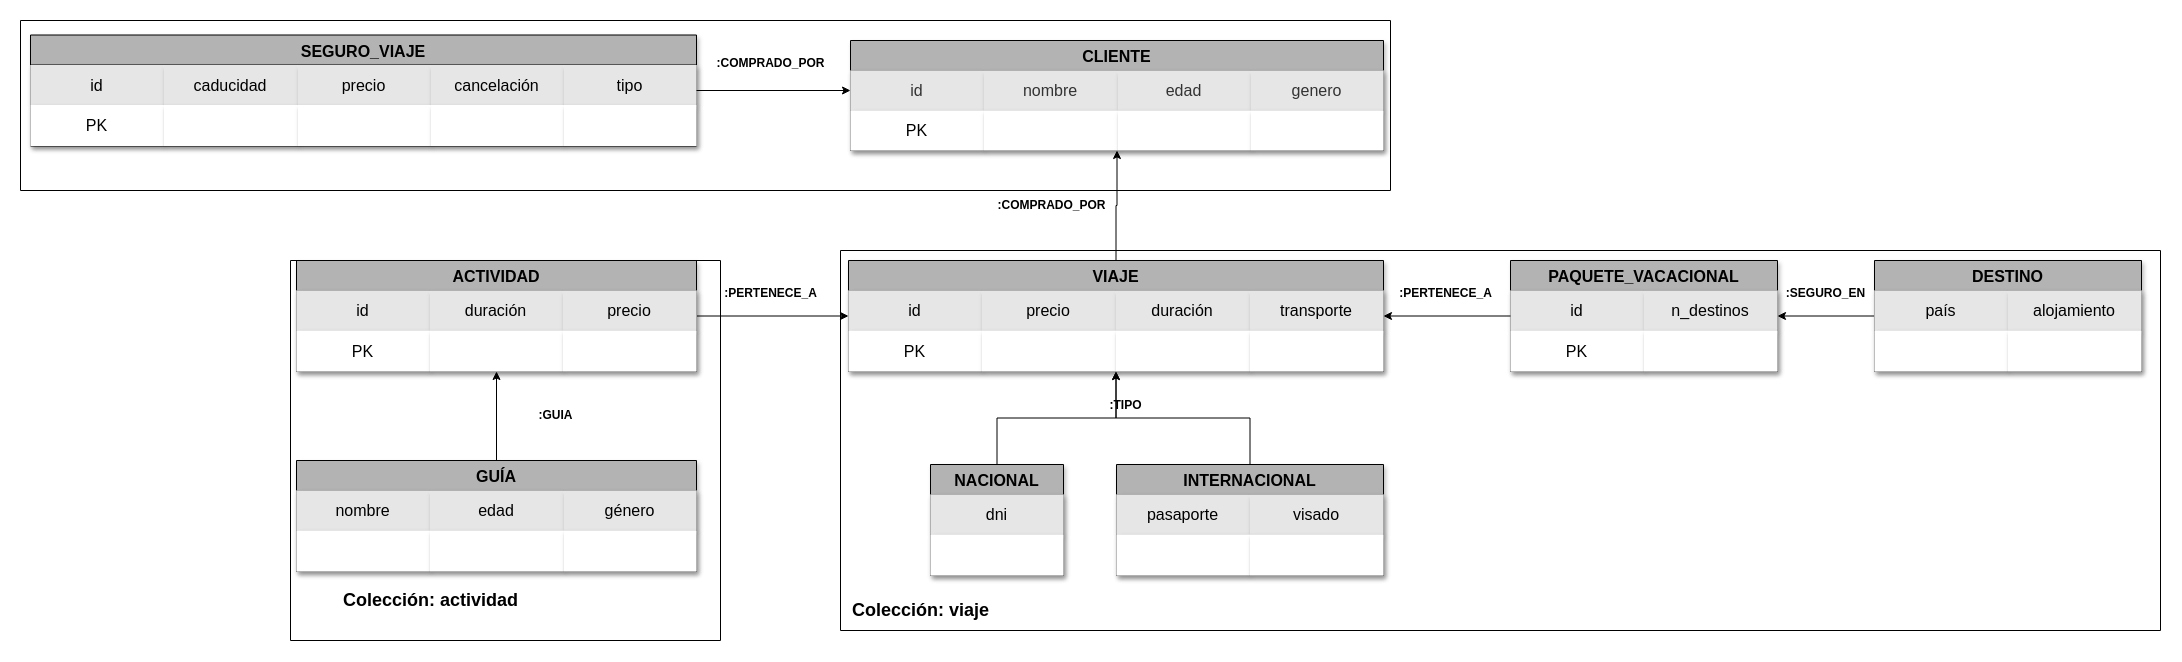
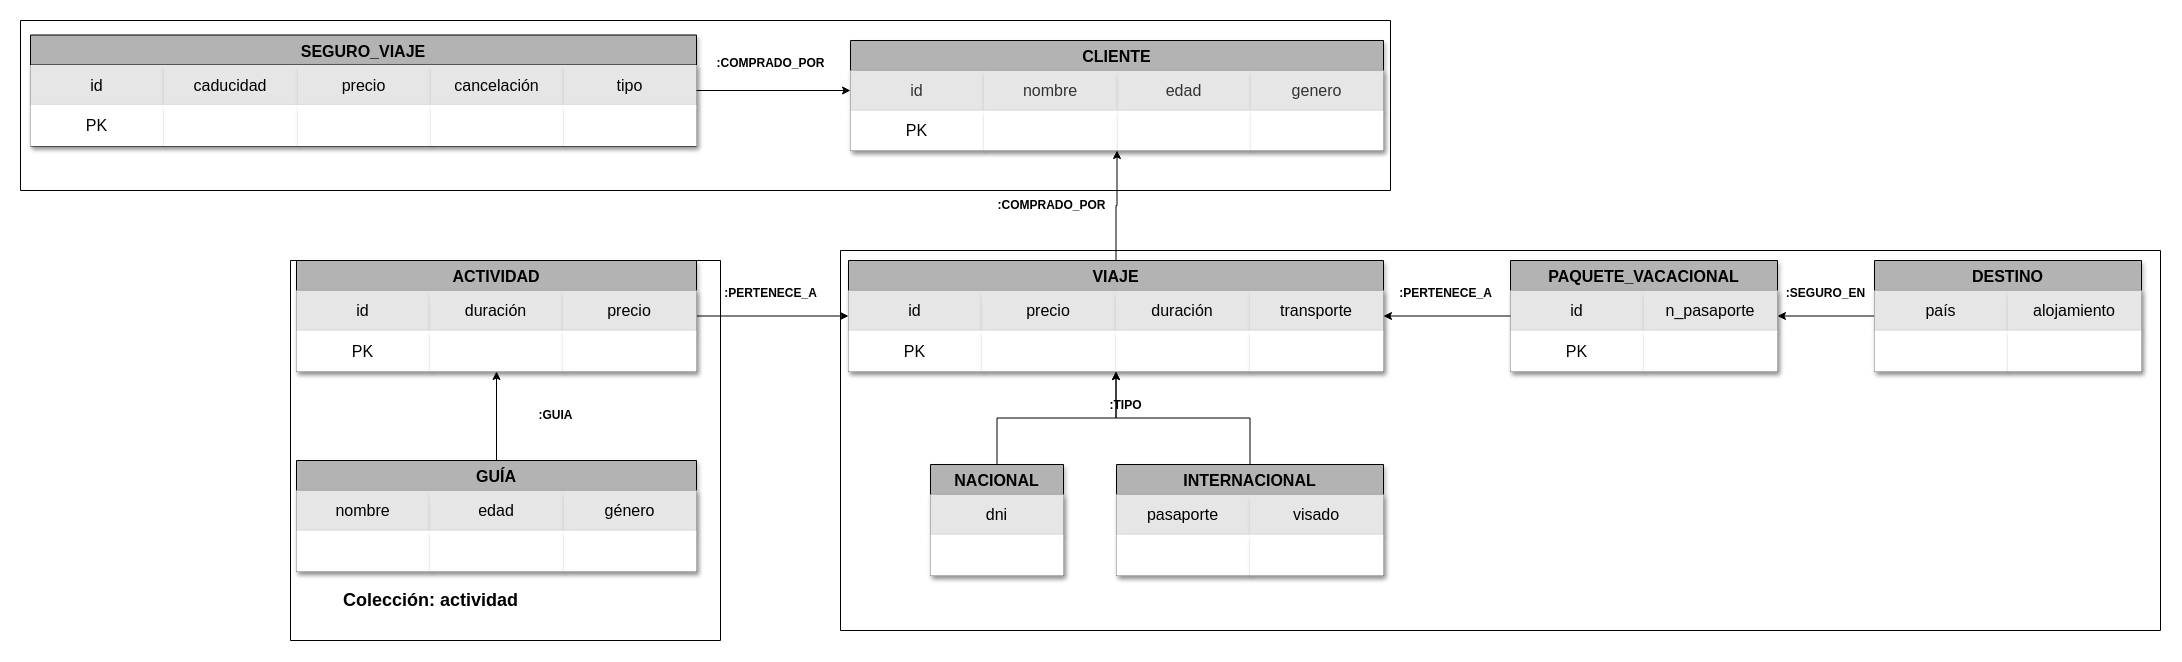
node "n_destinos": label "n_destinos" -> "n_pasaporte"
node "Colección: viaje": removed
